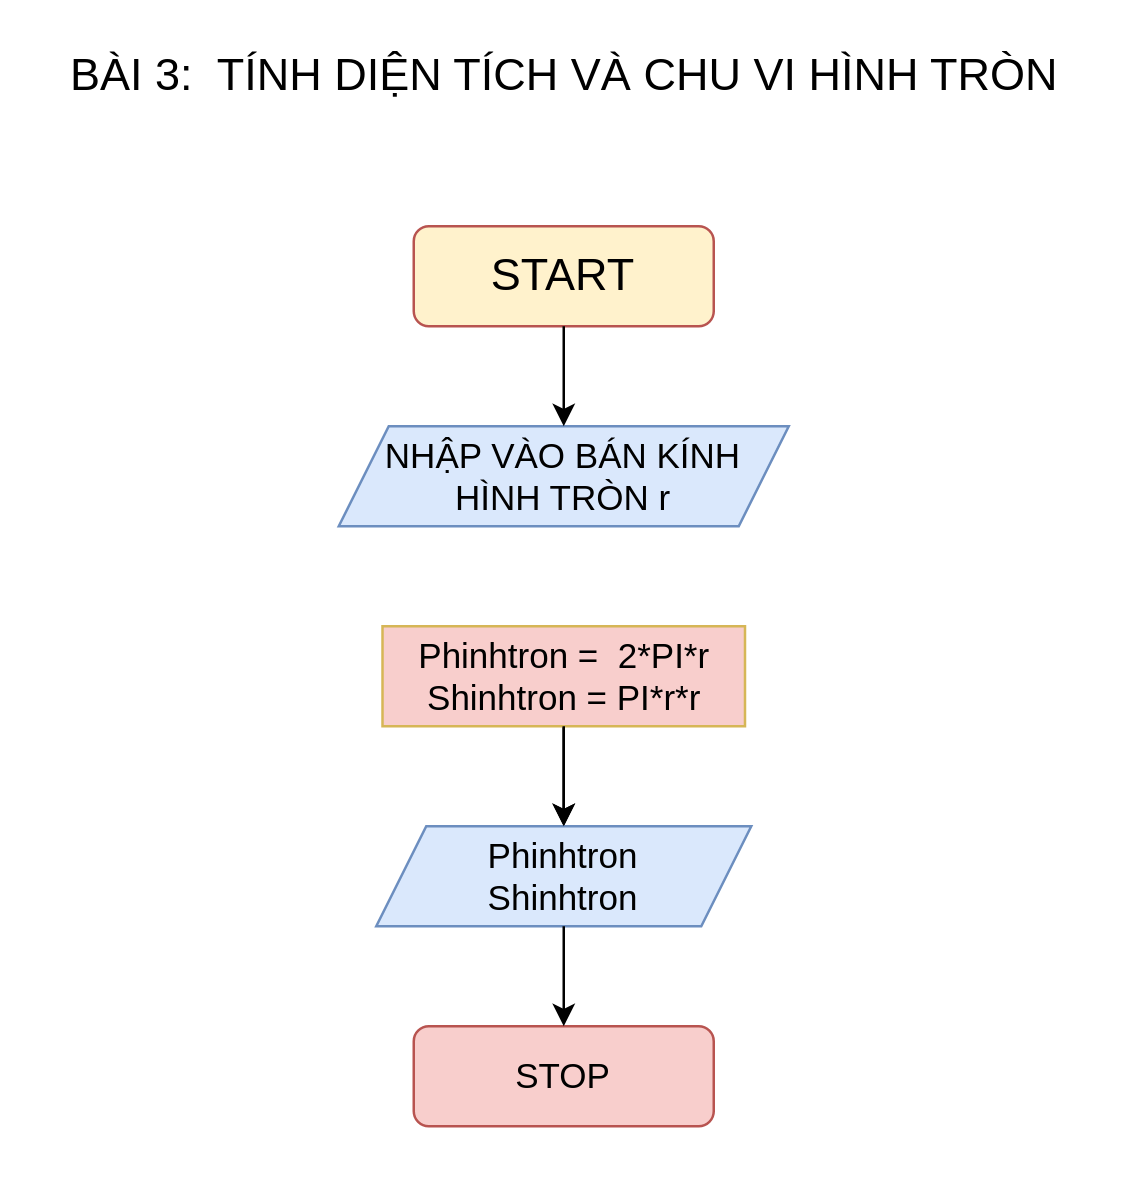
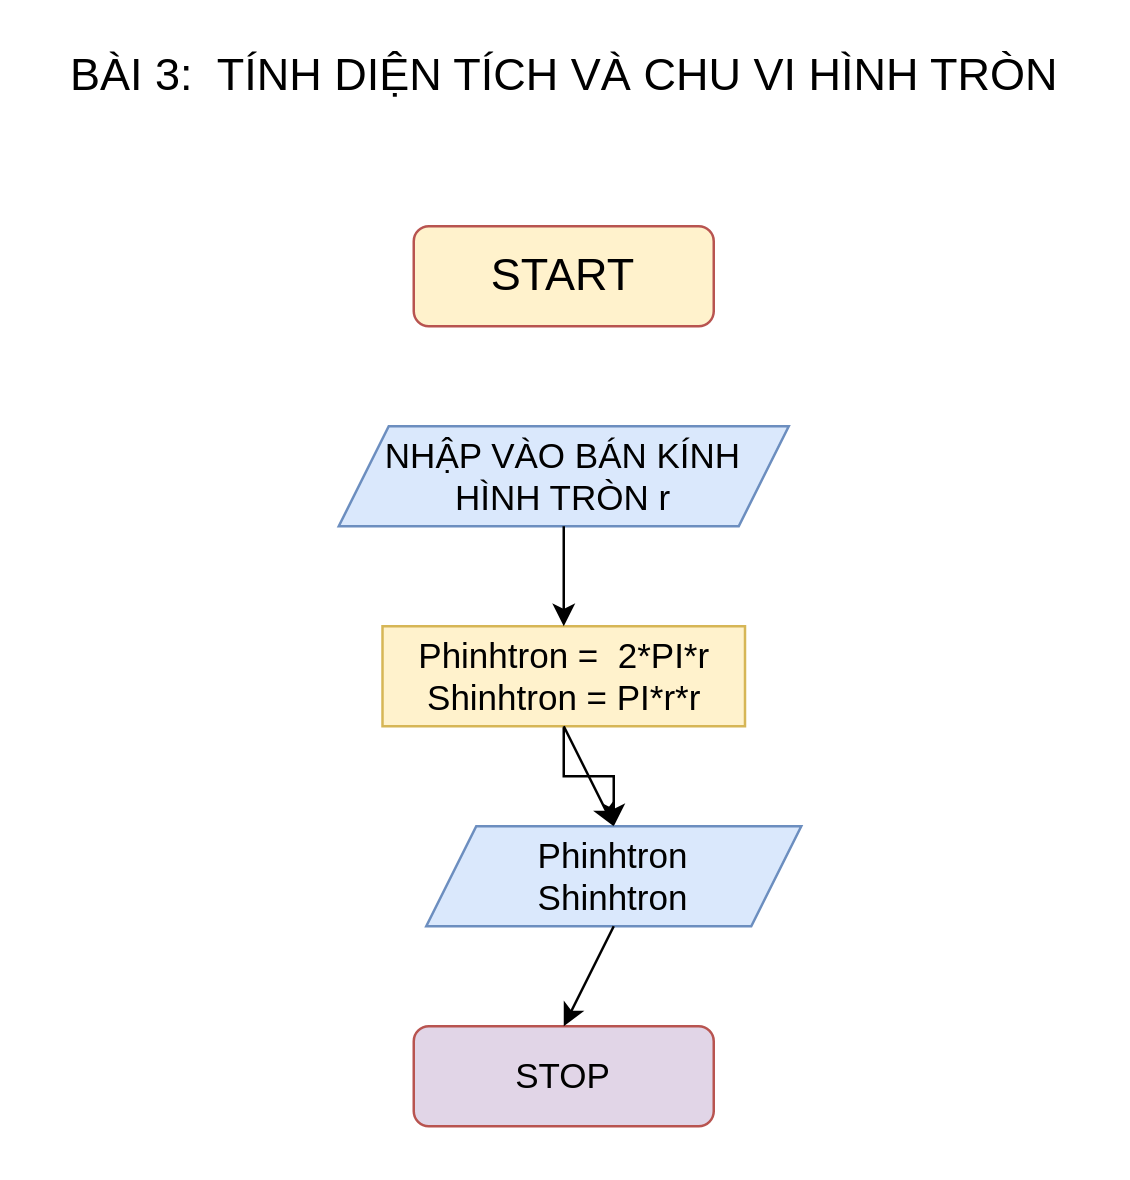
edge "START" -> "NHẬP VÀO BÁN KÍNH HÌNH TRÒN r": removed
edge "NHẬP VÀO BÁN KÍNH HÌNH TRÒN r" -> "Phinhtron = 2*PI*r Shinhtron = PI*r*r": added
node "Phinhtron = 2*PI*r Shinhtron = PI*r*r": fillcolor #f8cecc -> #fff2cc
node "Phinhtron Shinhtron": moved (564, 876) -> (614, 876)
node "STOP": fillcolor #f8cecc -> #e1d5e7
